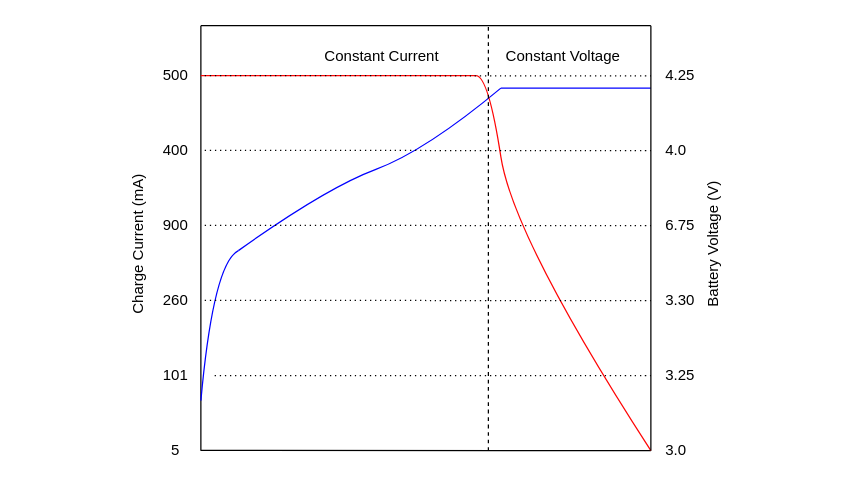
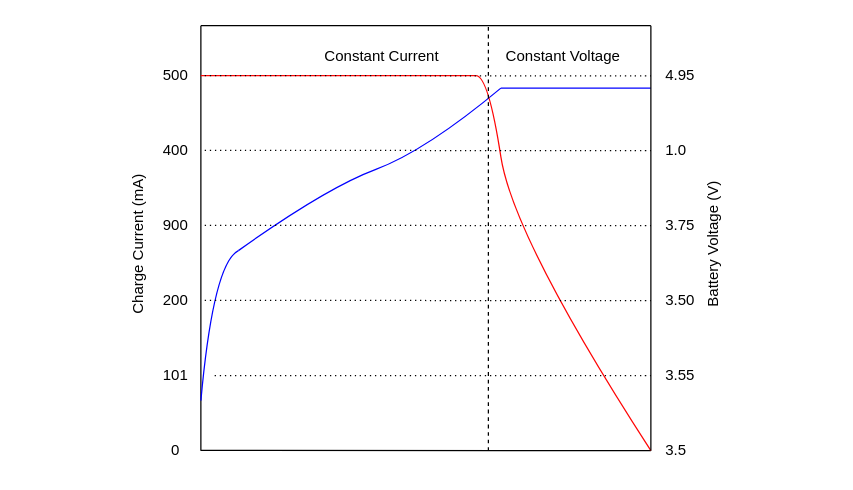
node "4.25": label "4.25" -> "4.95"
node "4.0": label "4.0" -> "1.0"
node "6.75": label "6.75" -> "3.75"
node "260": label "260" -> "200"
node "3.30": label "3.30" -> "3.50"
node "3.25": label "3.25" -> "3.55"
node "5": label "5" -> "0"
node "3.0": label "3.0" -> "3.5"
